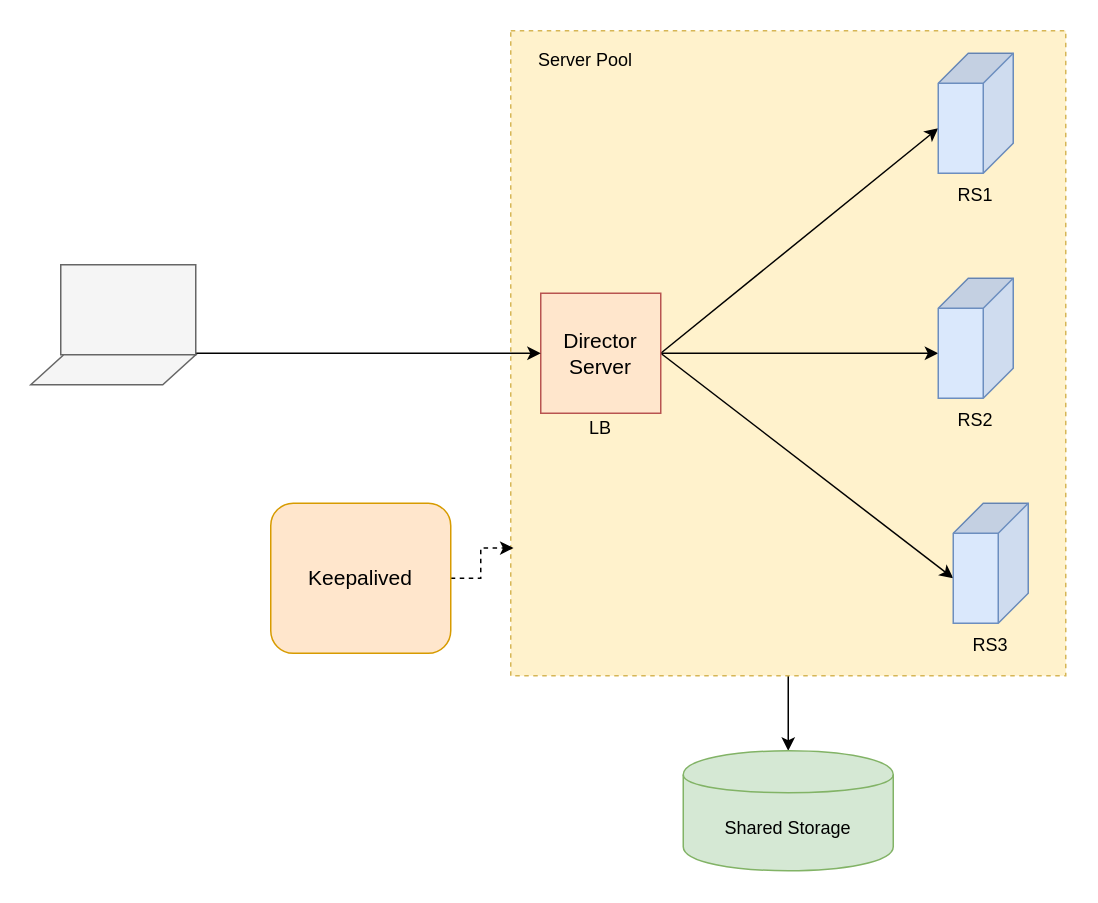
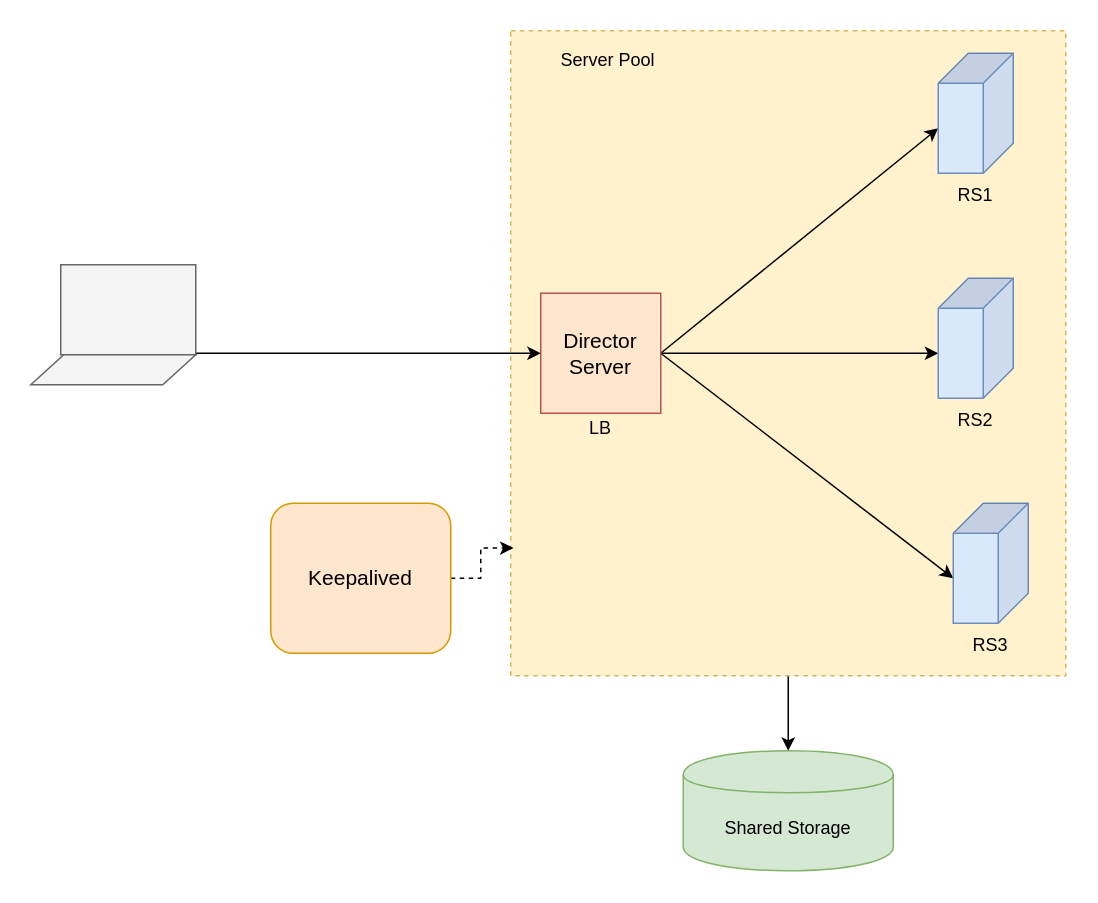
node "Server Pool": moved (586, 61) -> (608, 61)
